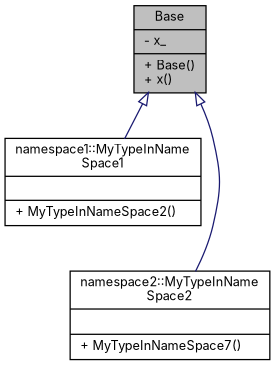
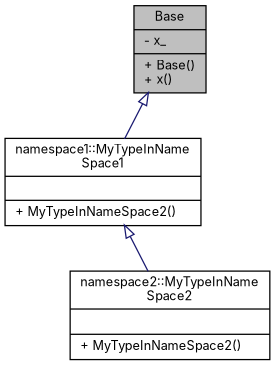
edge "namespace2::MyTypeInName" -> "Base": now "namespace2::MyTypeInName" -> "namespace1::MyTypeInName"
node "namespace2::MyTypeInName": text "+ MyTypeInNameSpace7()" -> "+ MyTypeInNameSpace2()"
